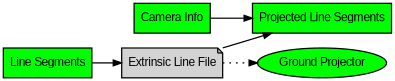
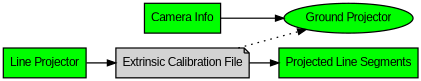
edge "Camera Info" -> "Projected Line Segments": now "Camera Info" -> "Ground Projector"
node "Line Segments": label "Line Segments" -> "Line Projector"
node "Extrinsic Line File": label "Extrinsic Line File" -> "Extrinsic Calibration File"
